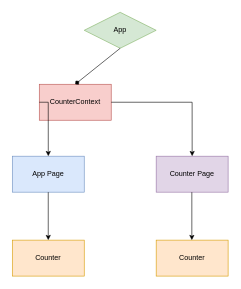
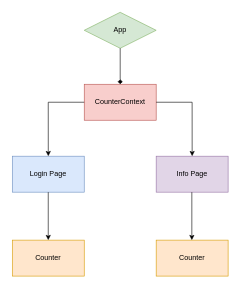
node "CounterContext": moved (75, 102) -> (120, 102)
node "App Page": label "App Page" -> "Login Page"
node "Counter Page": label "Counter Page" -> "Info Page"
